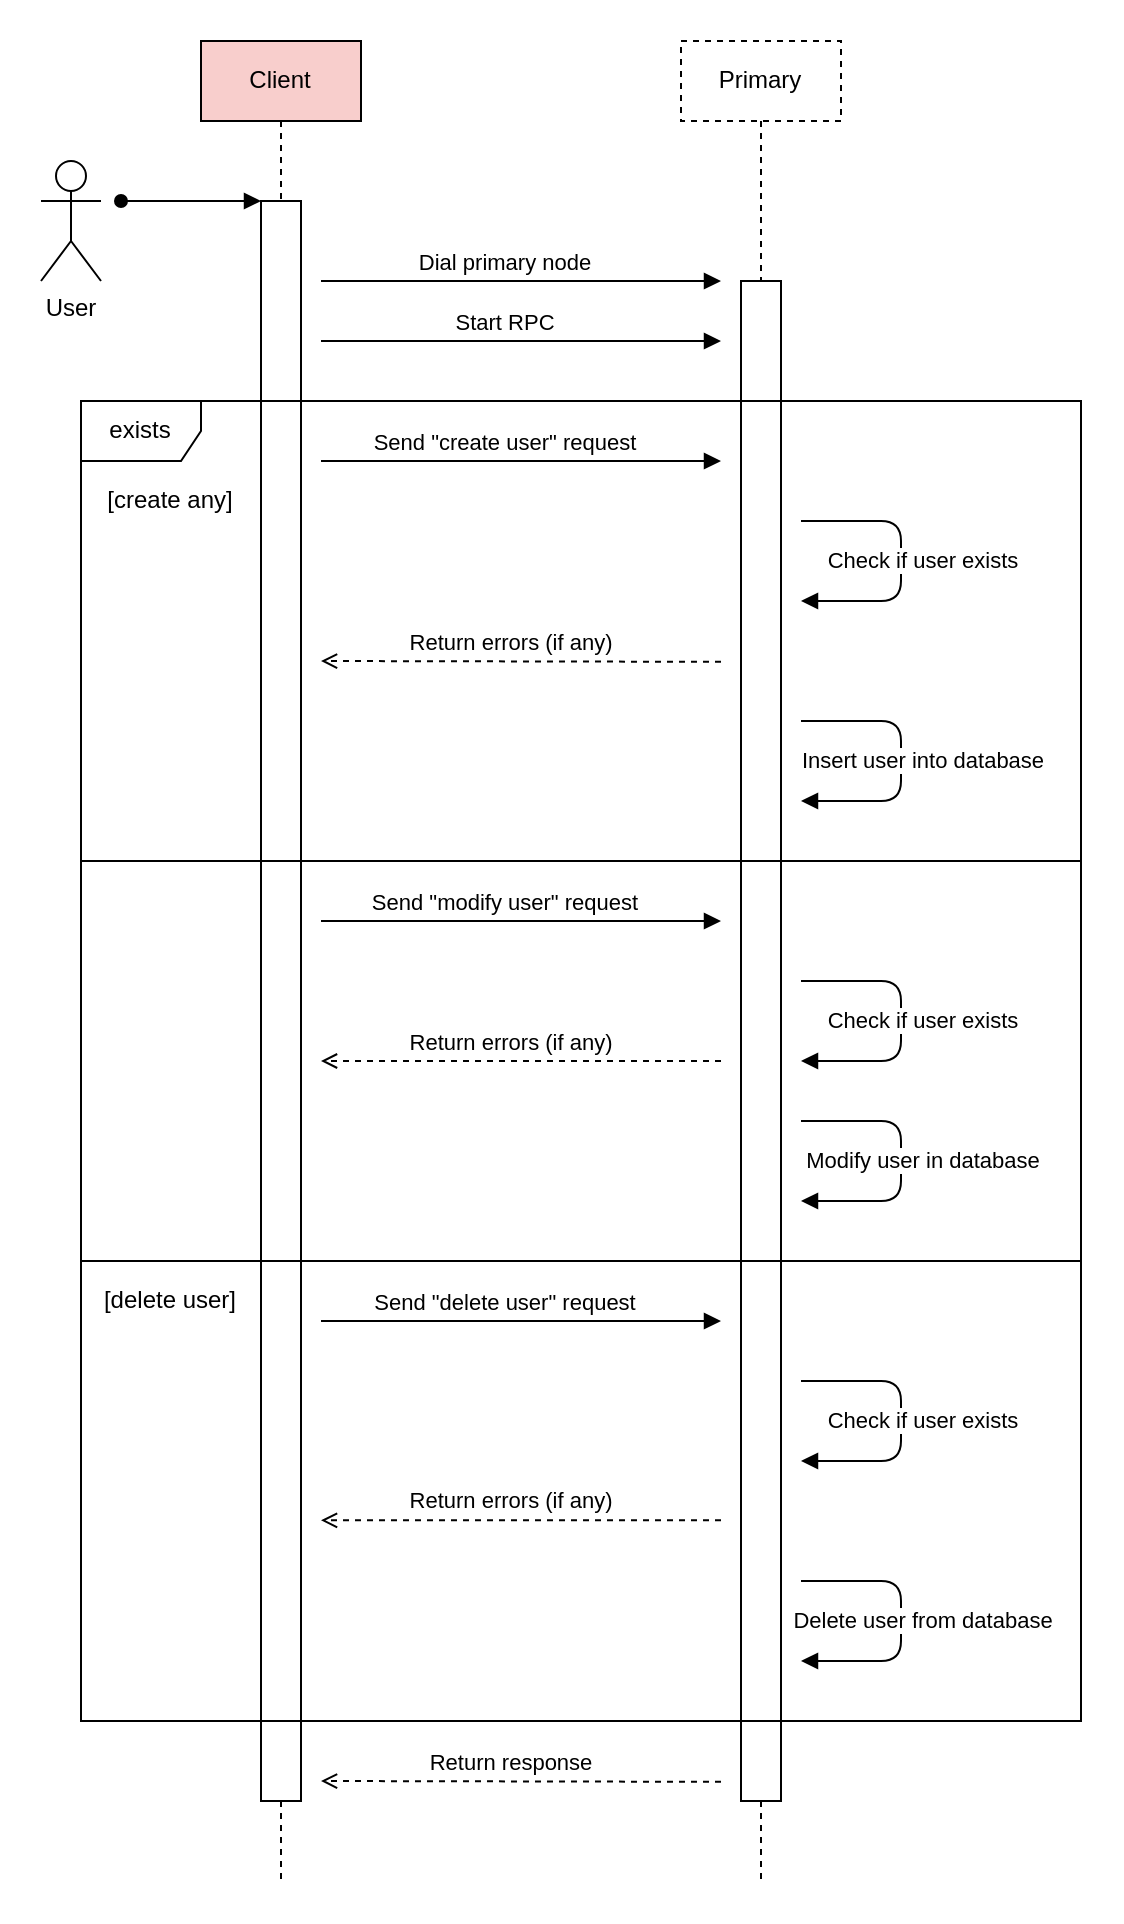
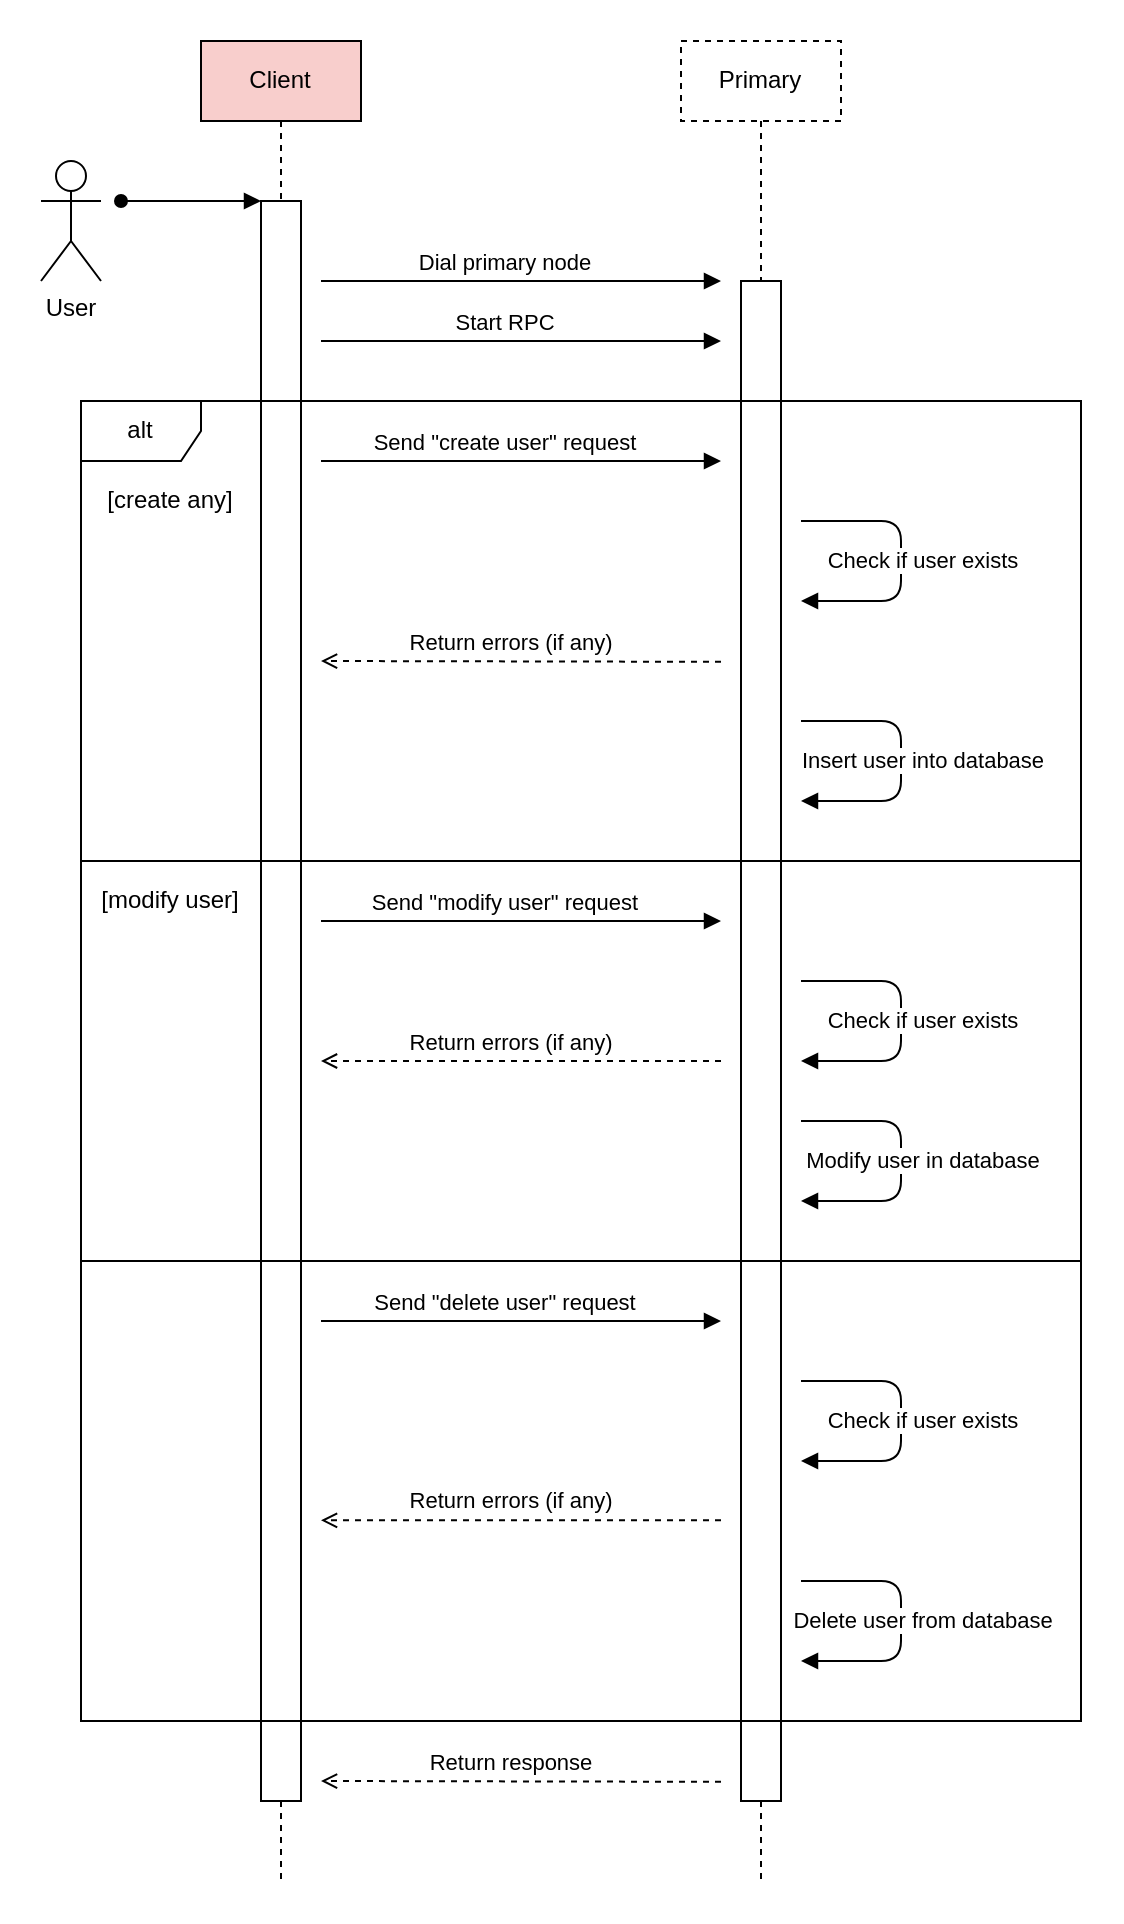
node "exists": label "exists" -> "alt"
node "[modify user]": added
node "[delete user]": removed
